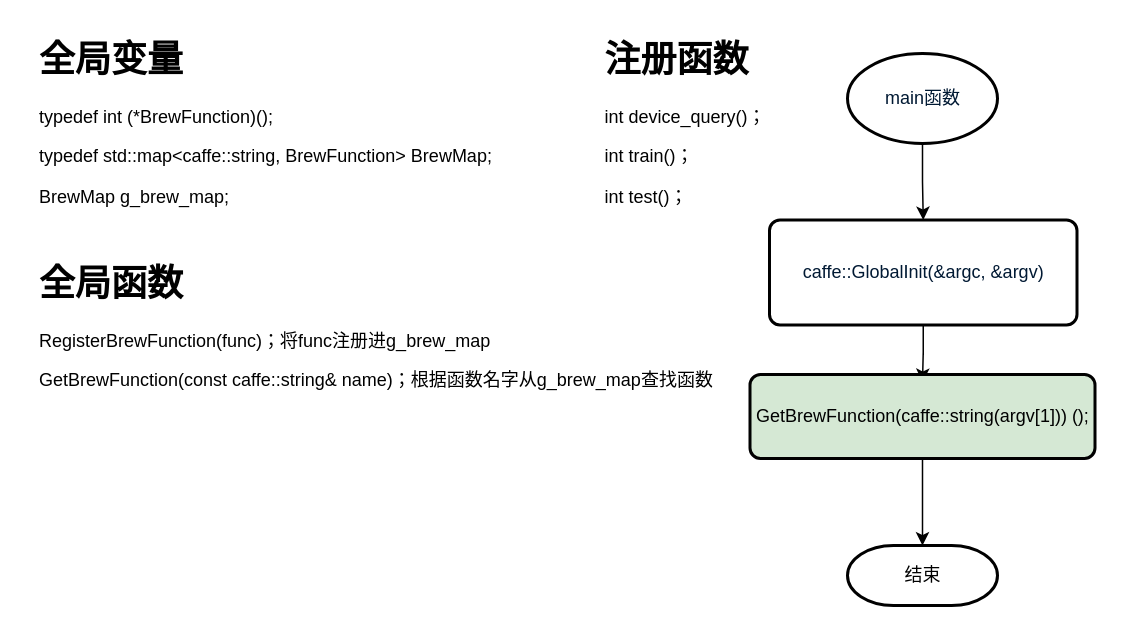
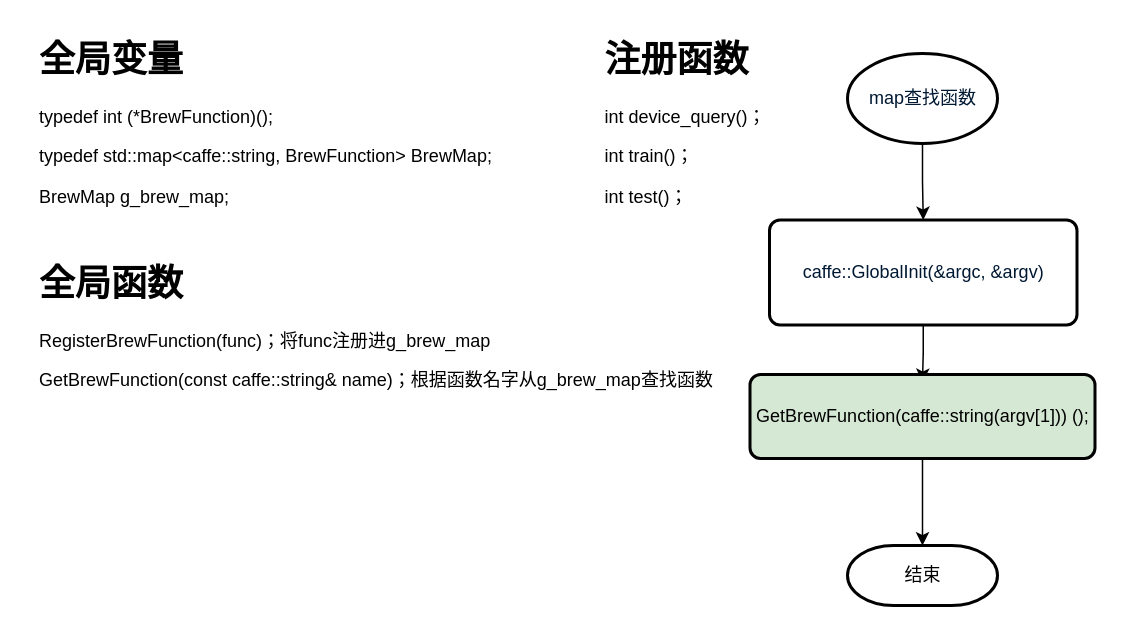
node "main函数": label "main函数" -> "map查找函数"
